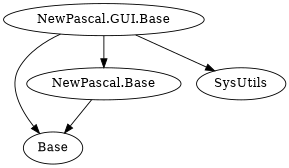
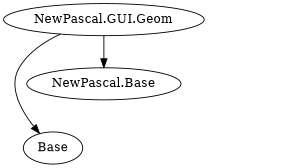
node "NewPascal.GUI.Base": label "NewPascal.GUI.Base" -> "NewPascal.GUI.Geom"
node "SysUtils": removed
edge "NewPascal.Base" -> "Base": removed
